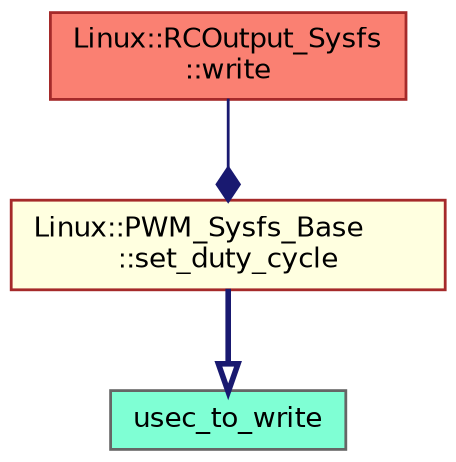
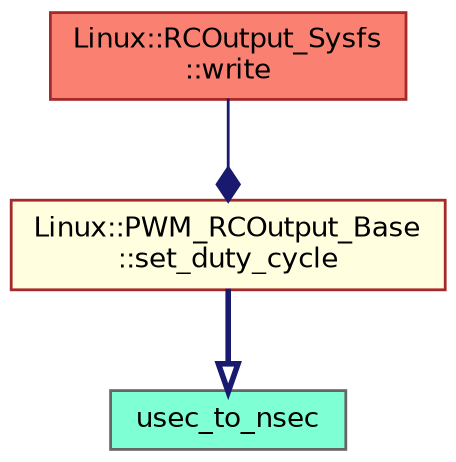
node "Linux::PWM_Sysfs_Base ::set_duty_cycle": label "Linux::PWM_Sysfs_Base ::set_duty_cycle" -> "Linux::PWM_RCOutput_Base ::set_duty_cycle"
node "usec_to_write": label "usec_to_write" -> "usec_to_nsec"
